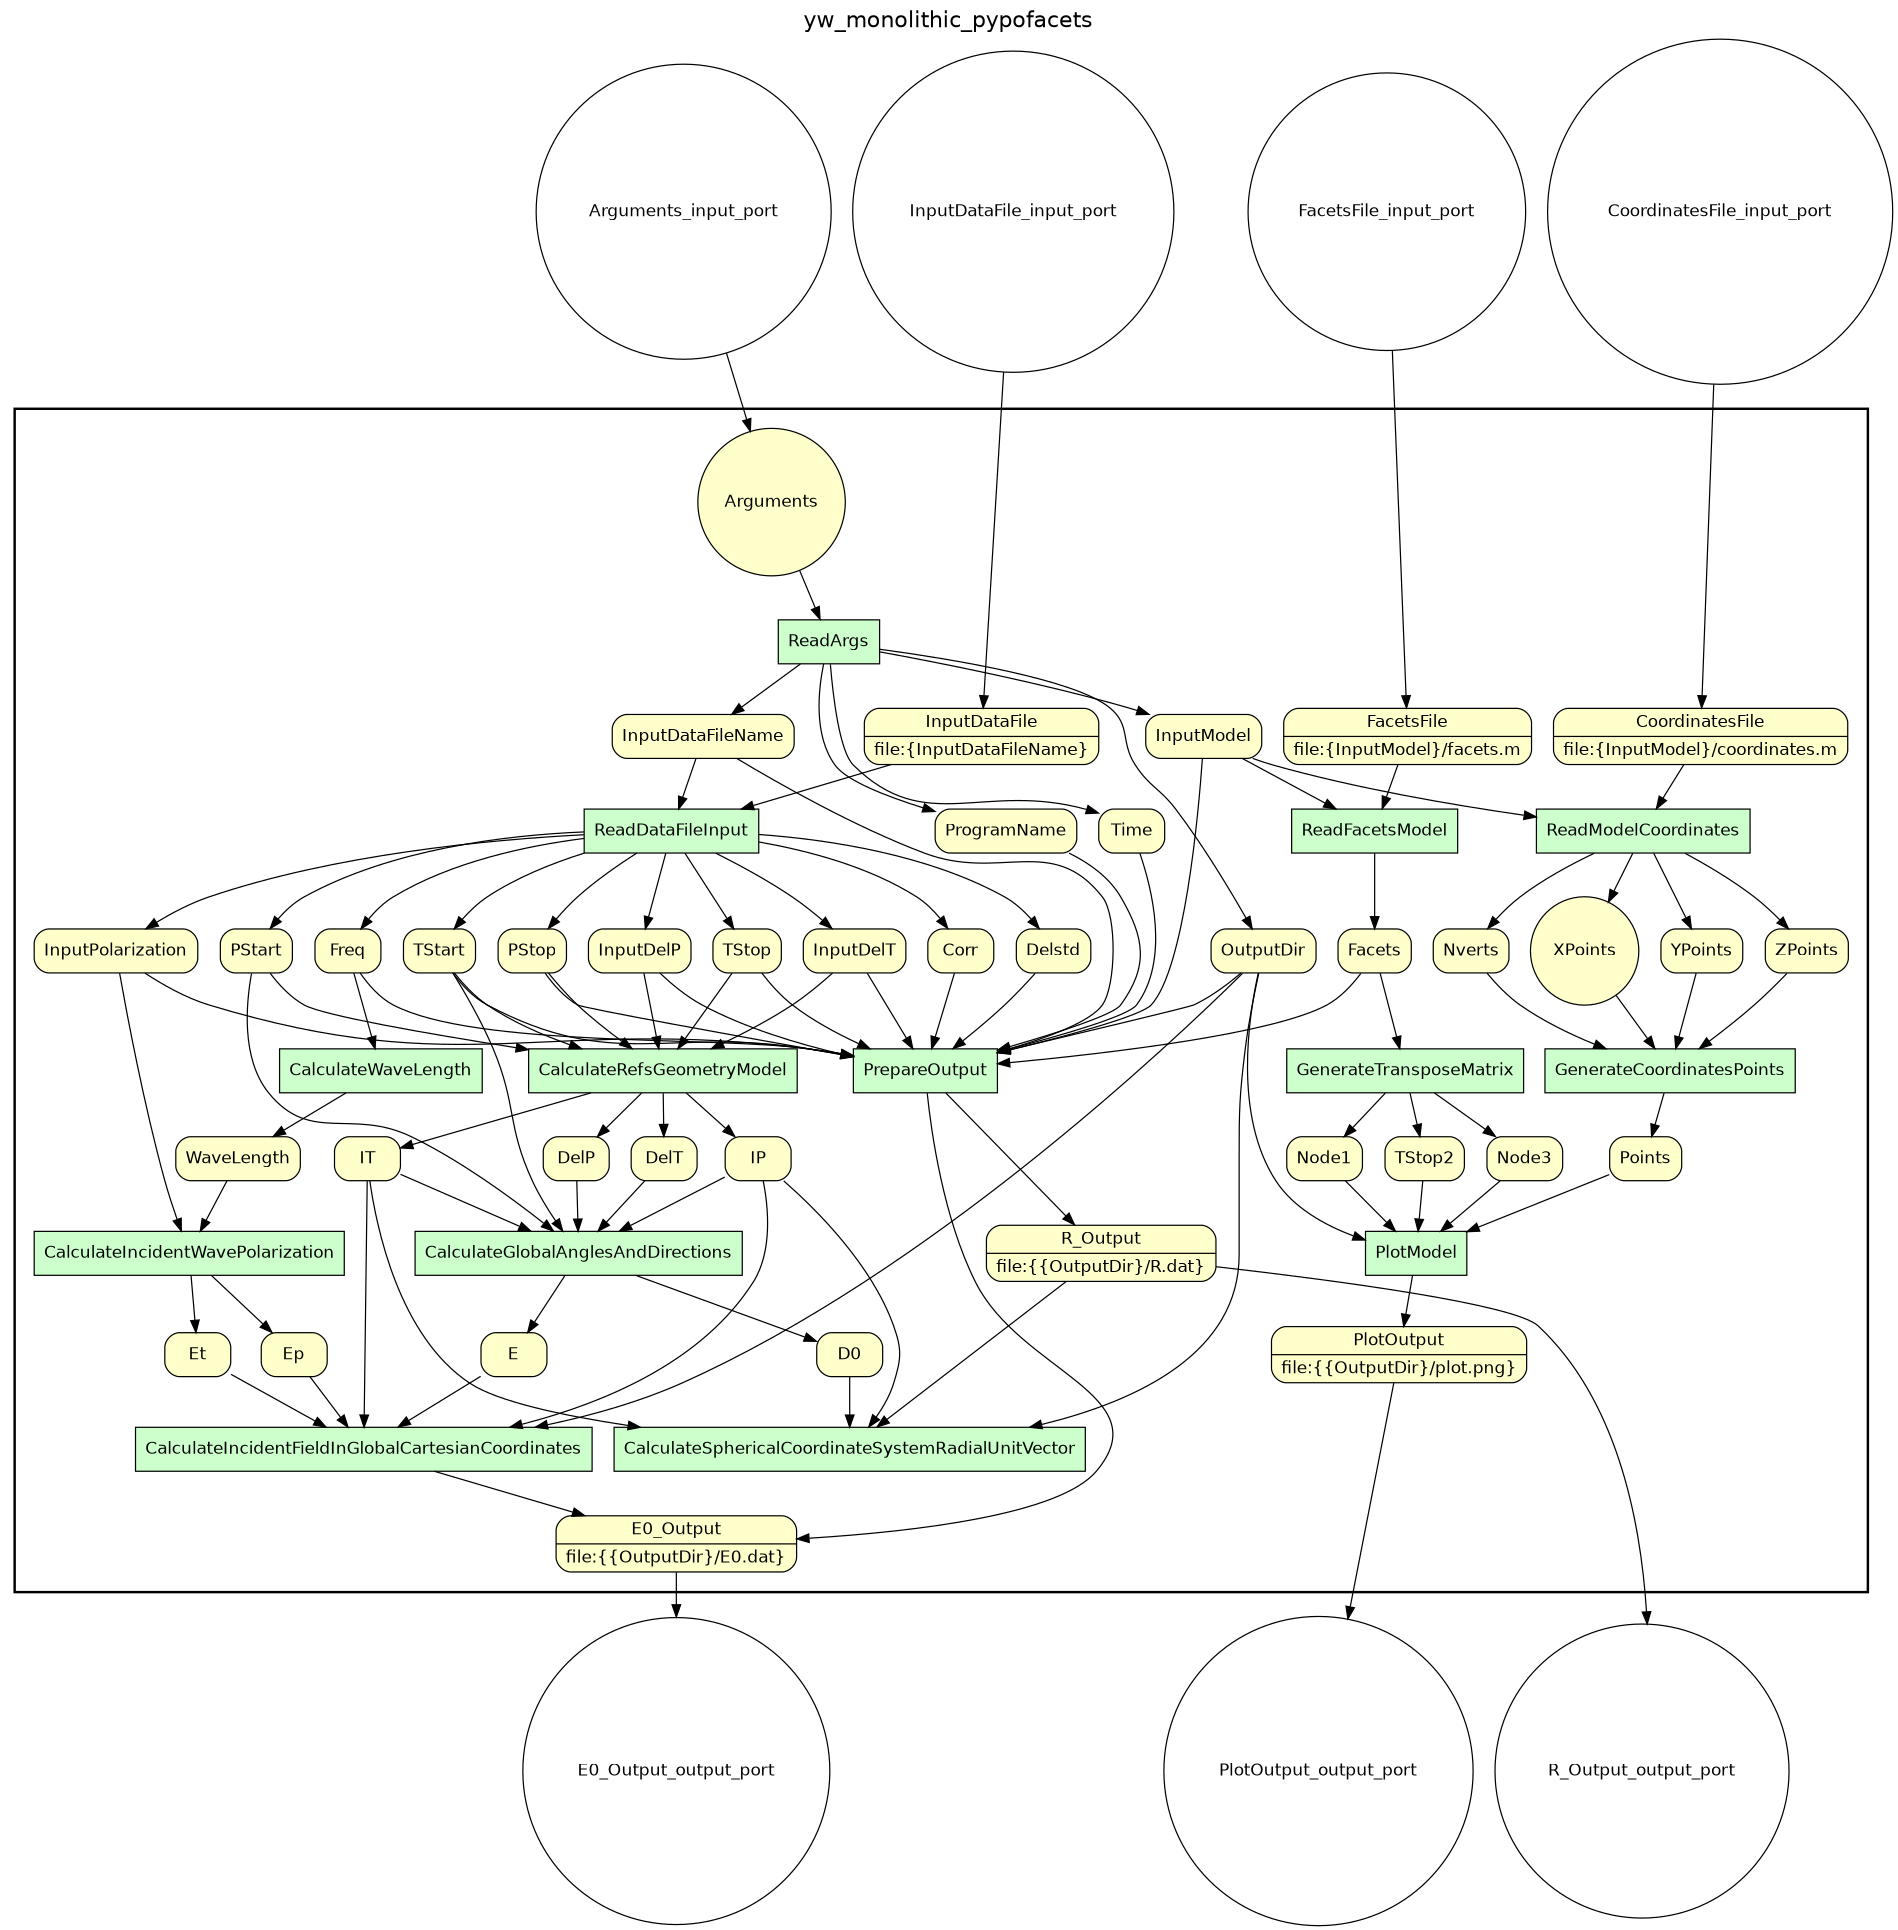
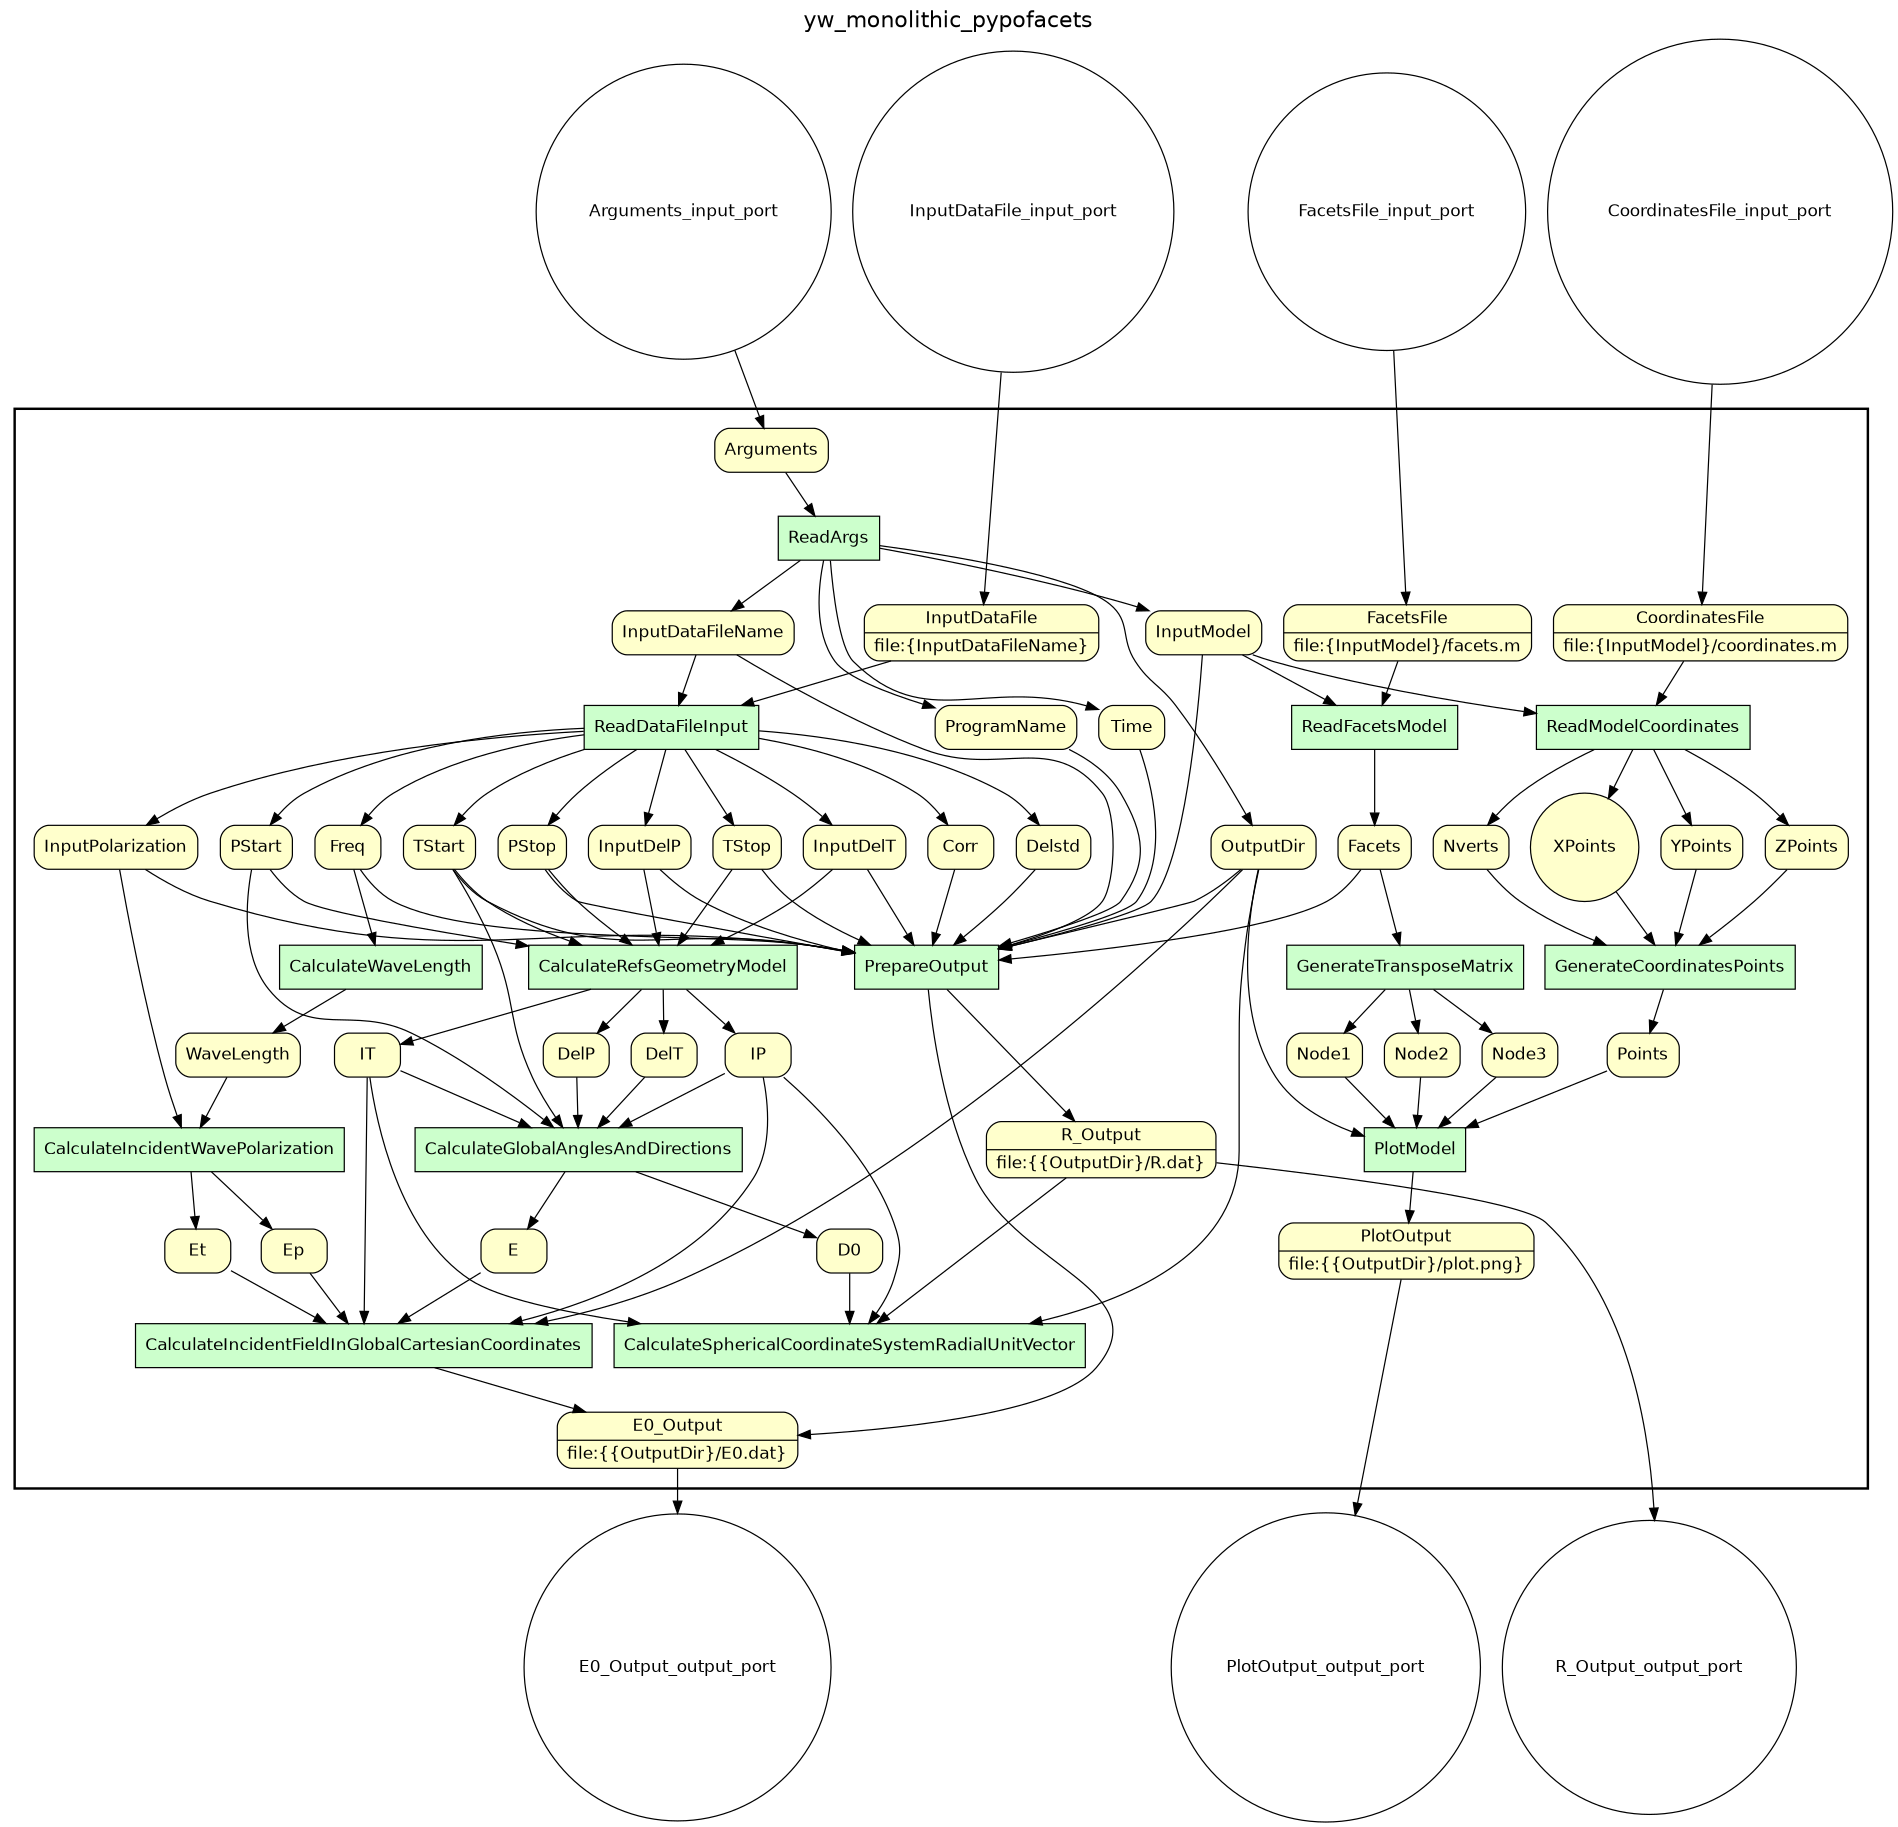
node "Arguments": shape circle -> box
node "TStop2": label "TStop2" -> "Node2"
